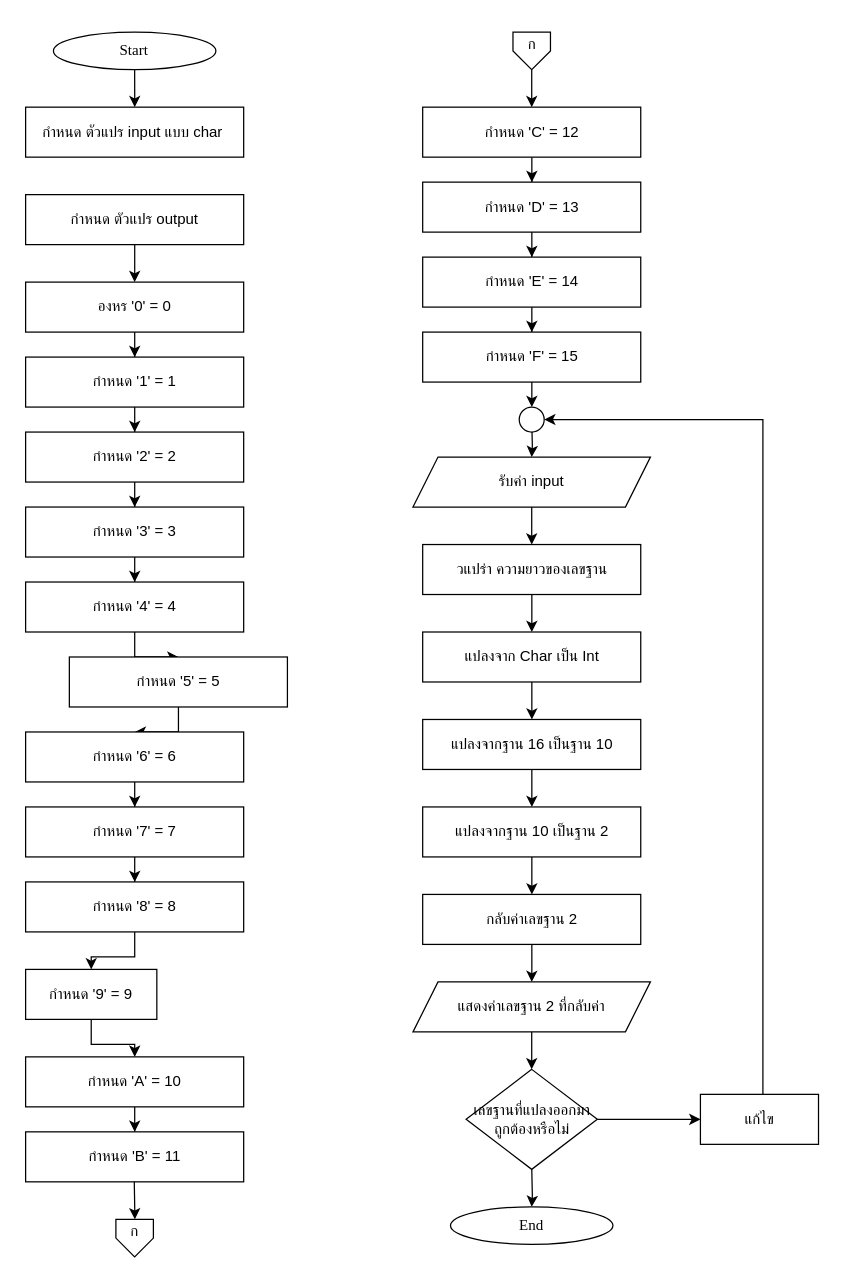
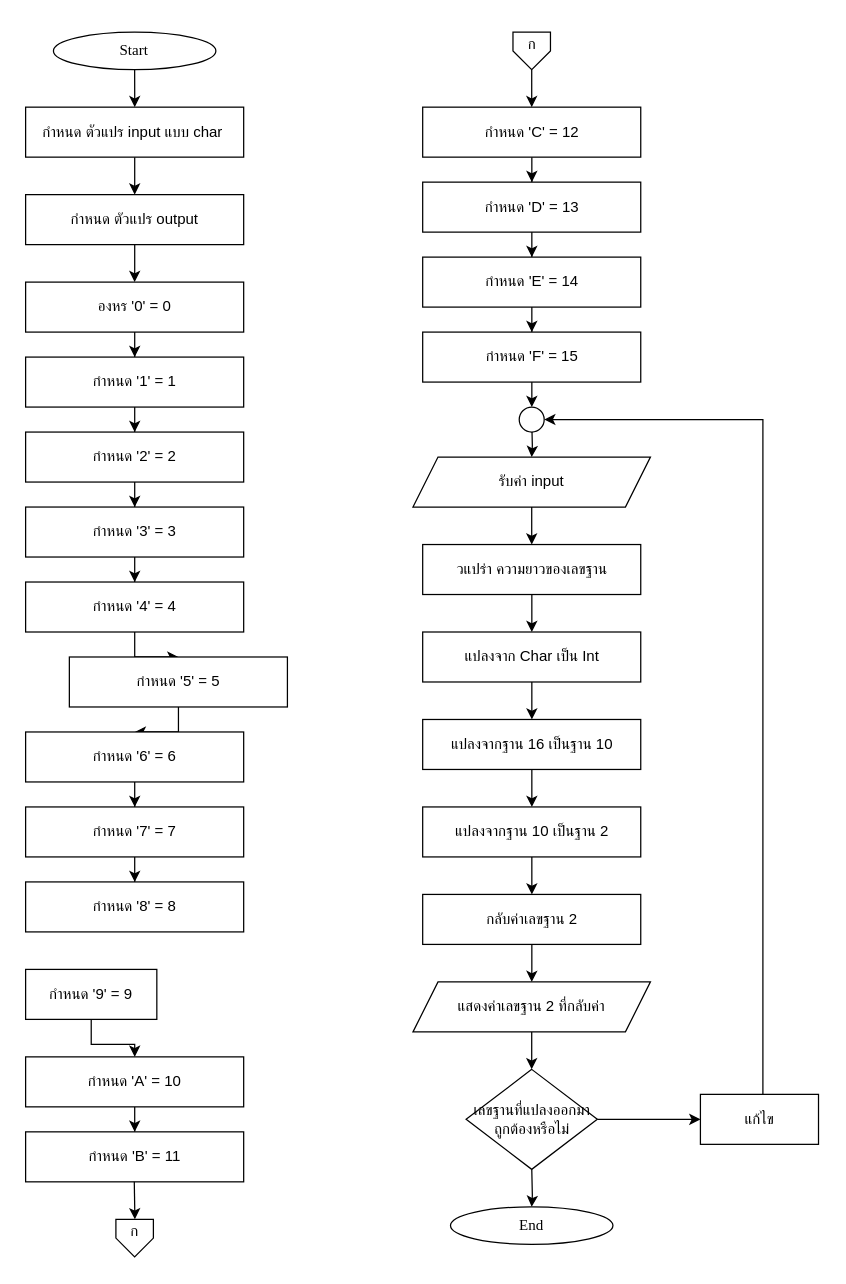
edge "กำหนด ตัวแปร input แบบ char" -> "กำหนด ตัวแปร output": added
edge "กำหนด '8' = 8" -> "กำหนด '9' = 9": removed
